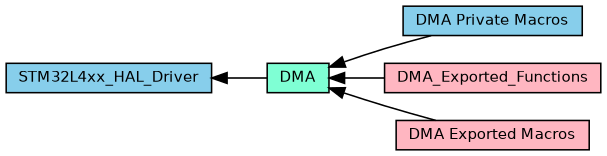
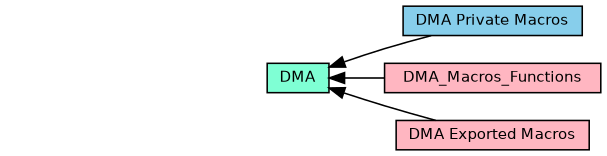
node "STM32L4xx_HAL_Driver": removed
node "DMA_Exported_Functions": label "DMA_Exported_Functions" -> "DMA_Macros_Functions"
